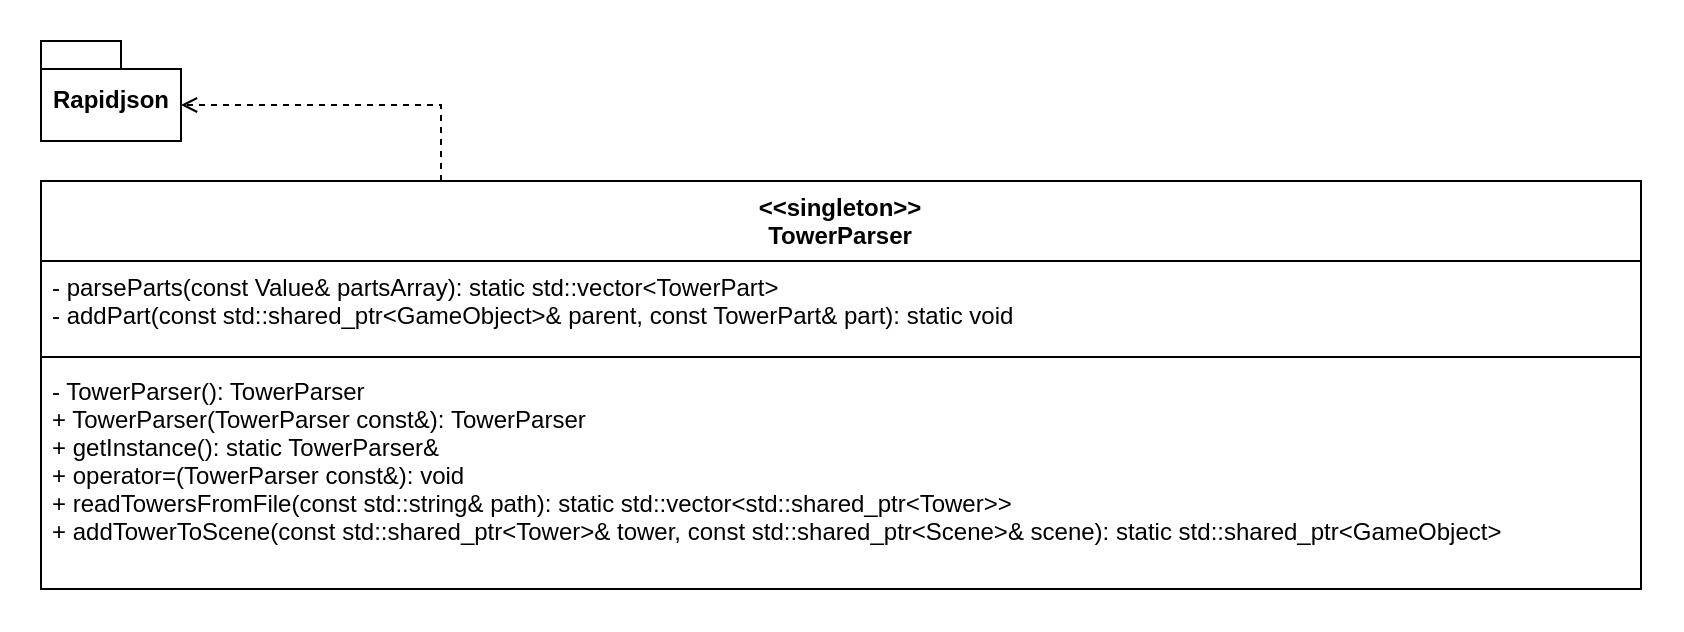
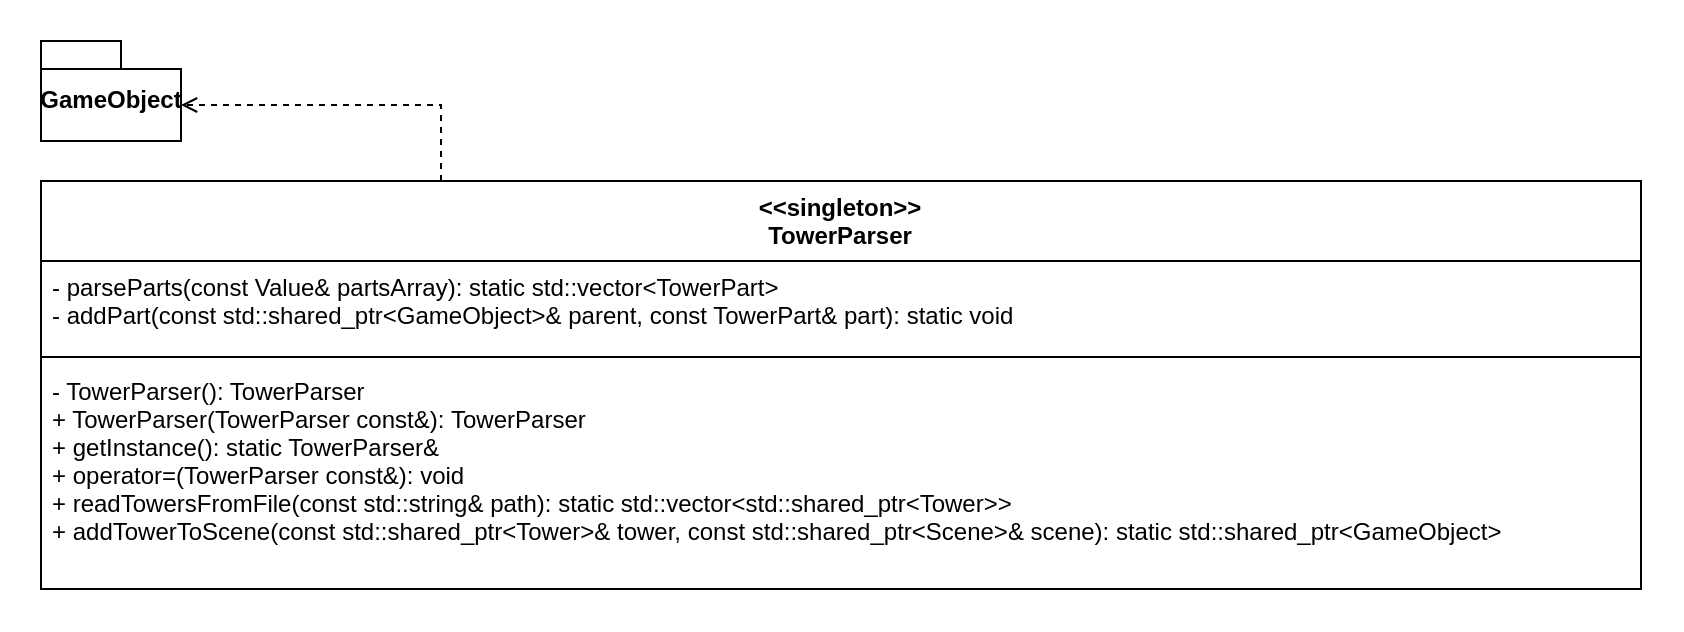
node "Rapidjson": label "Rapidjson" -> "GameObject"
